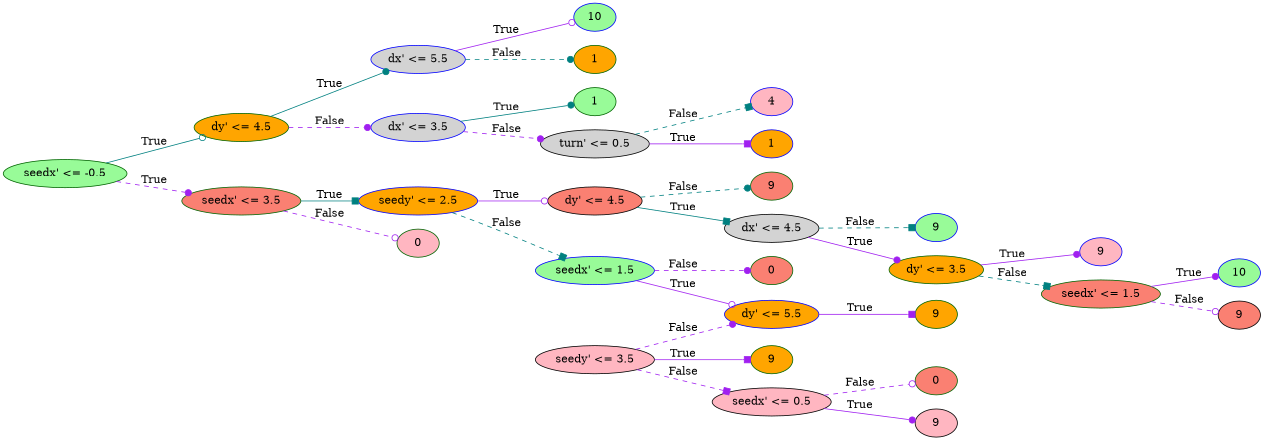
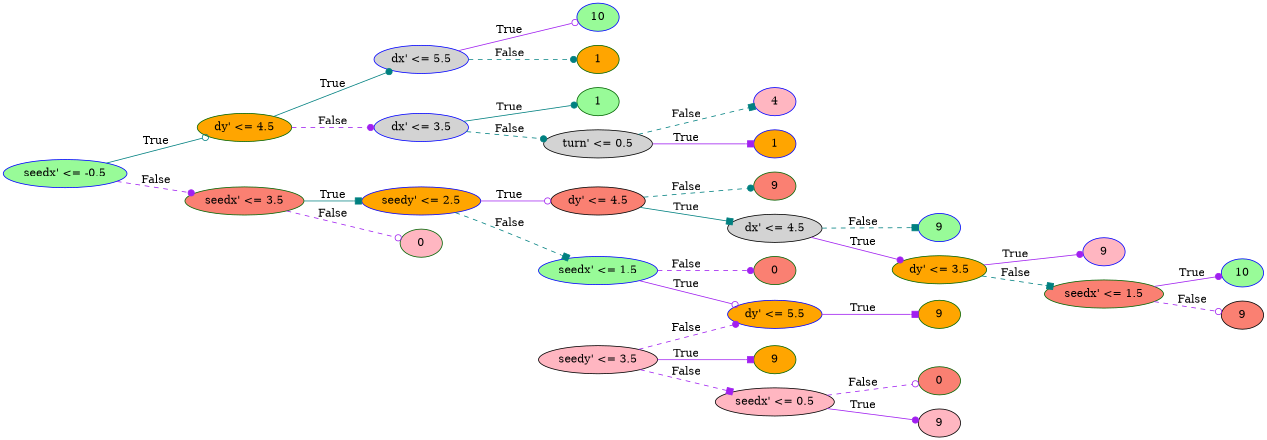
edge "dx' <= 3.5" -> "turn' <= 0.5": color purple -> teal
node "seedx' <= -0.5": color darkgreen -> blue
edge "seedx' <= -0.5" -> "seedx' <= 3.5": label "True" -> "False"
